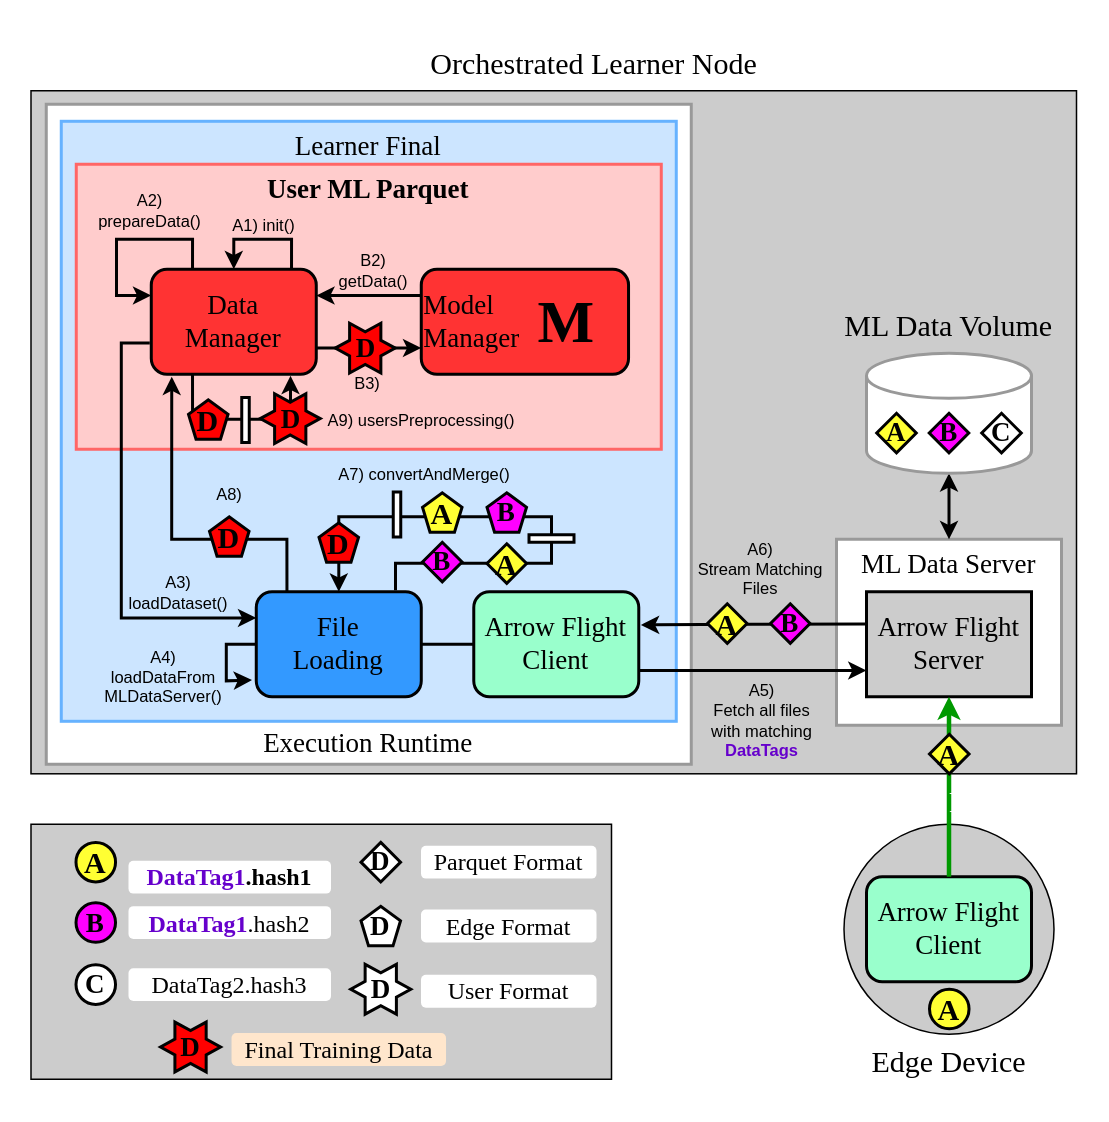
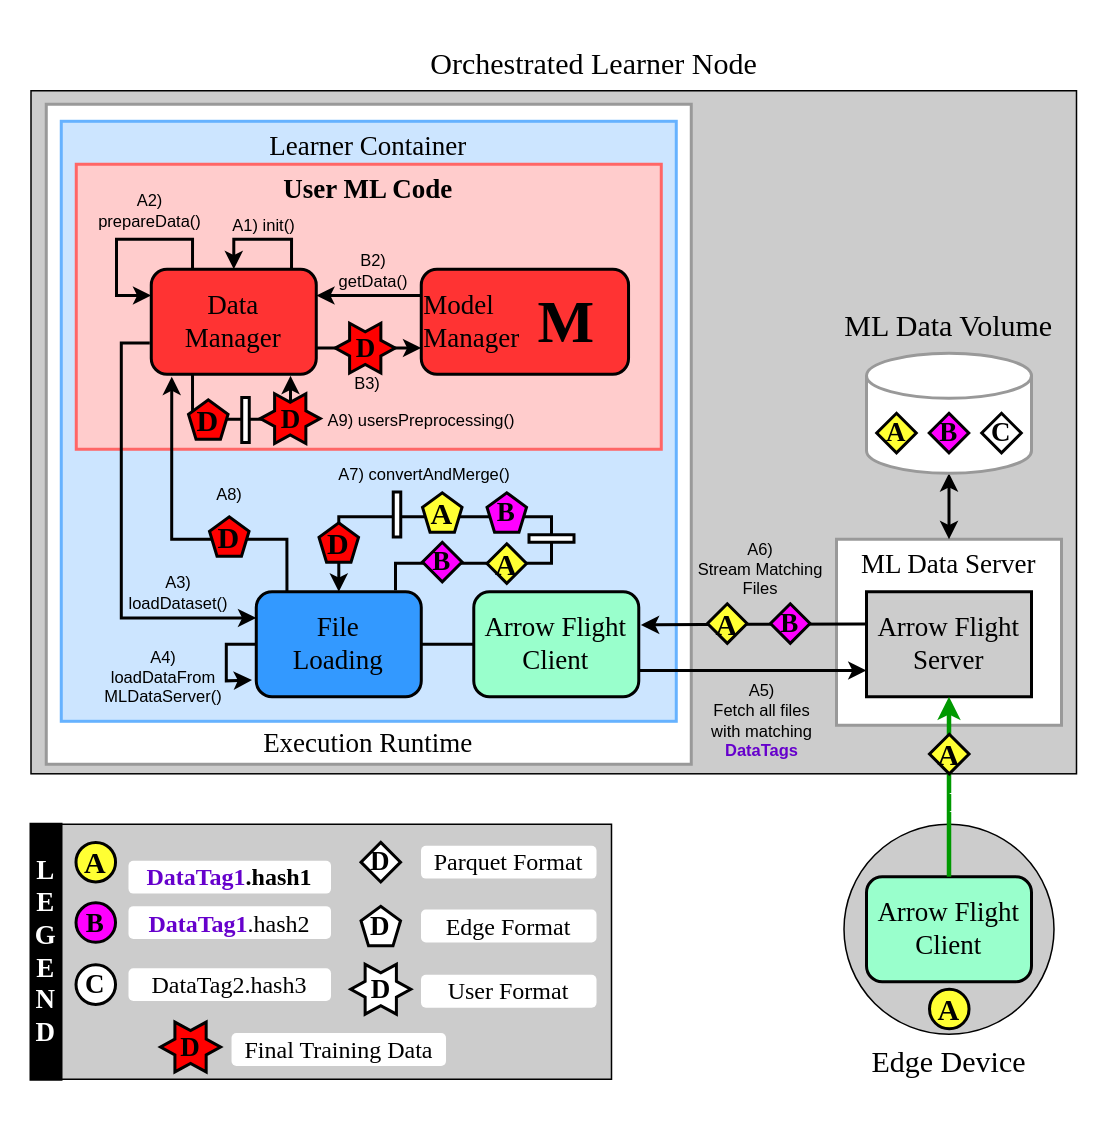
node "Learner Final": label "Learner Final" -> "Learner Container"
node "User ML Parquet": label "User ML Parquet" -> "User ML Code"
node "L E G E N D": added
node "Final Training Data": fillcolor #ffe6cc -> #ffffff
